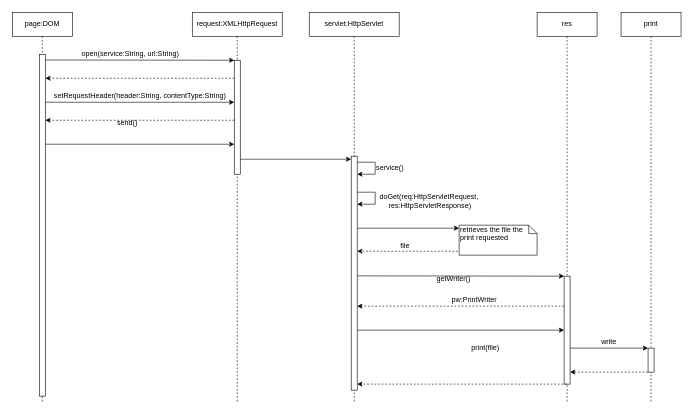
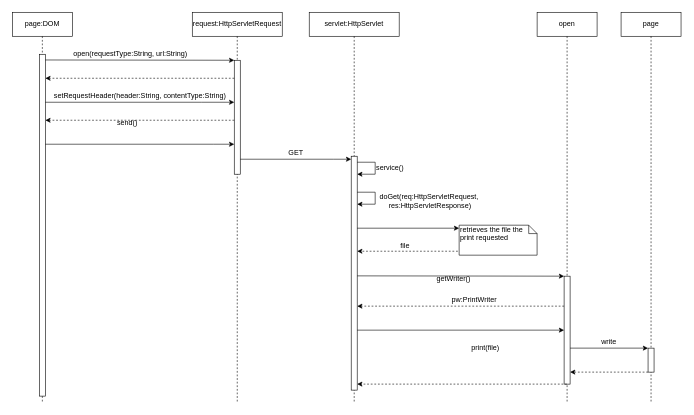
node "request:XMLHttpRequest": label "request:XMLHttpRequest" -> "request:HttpServletRequest"
node "res": label "res" -> "open"
node "print": label "print" -> "page"
node "open(service:String, url:String)": label "open(service:String, url:String)" -> "open(requestType:String, url:String)"
node "GET": added
